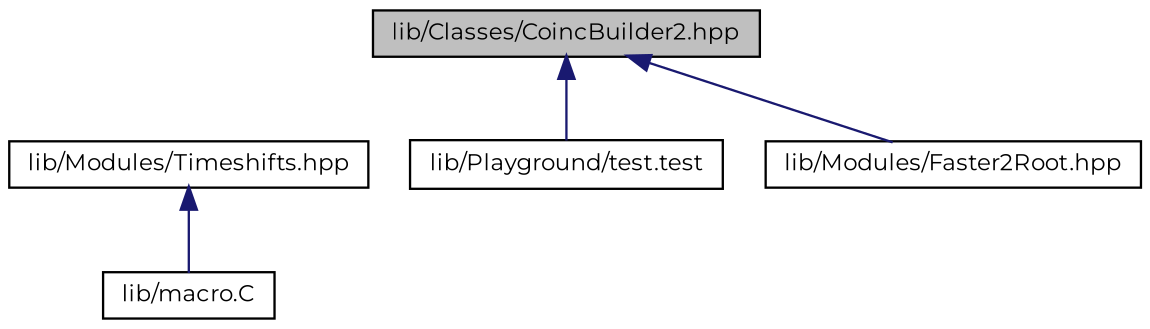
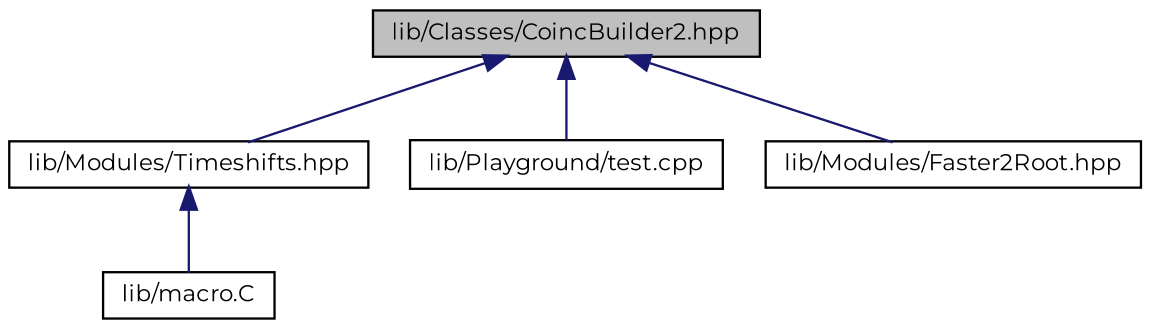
edge "lib/Modules/Timeshifts.hpp" -> "lib/Classes/CoincBuilder2.hpp": added
node "lib/Playground/test.test": label "lib/Playground/test.test" -> "lib/Playground/test.cpp"
